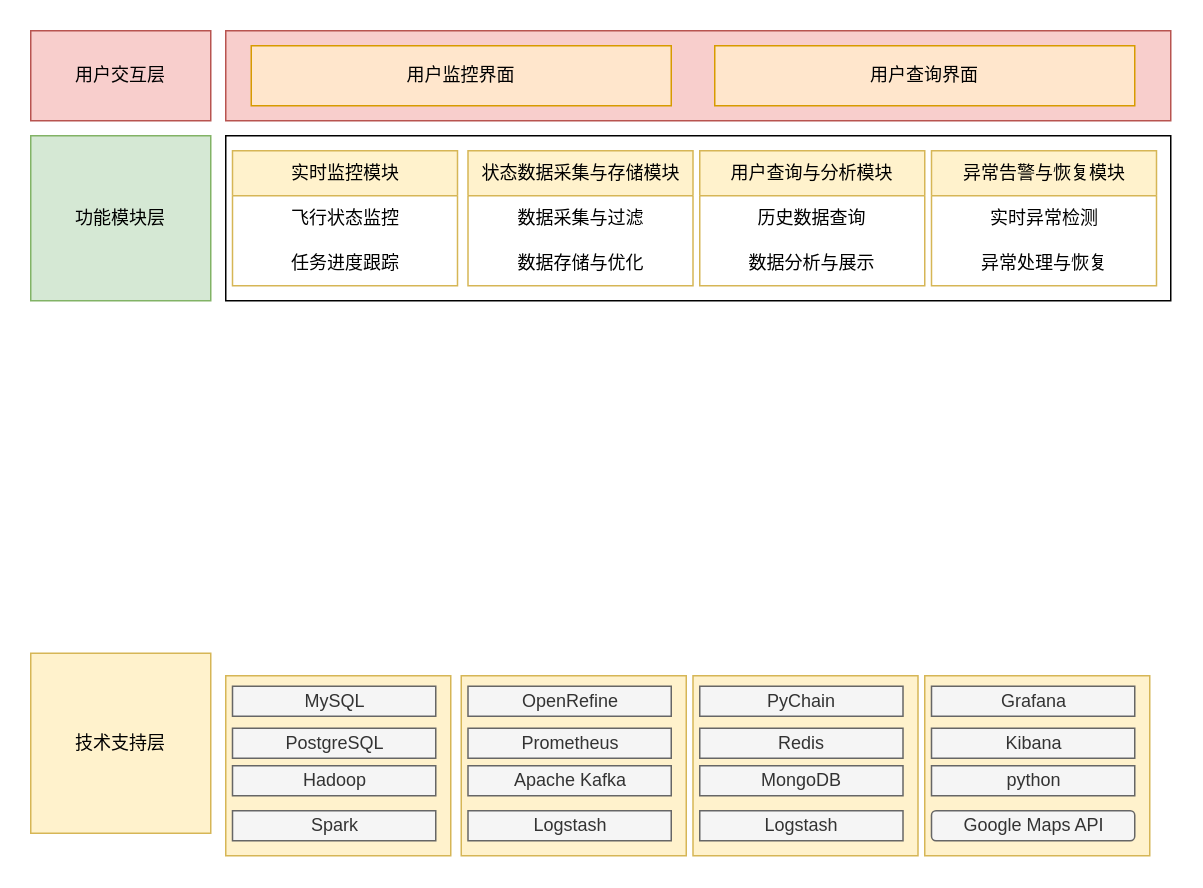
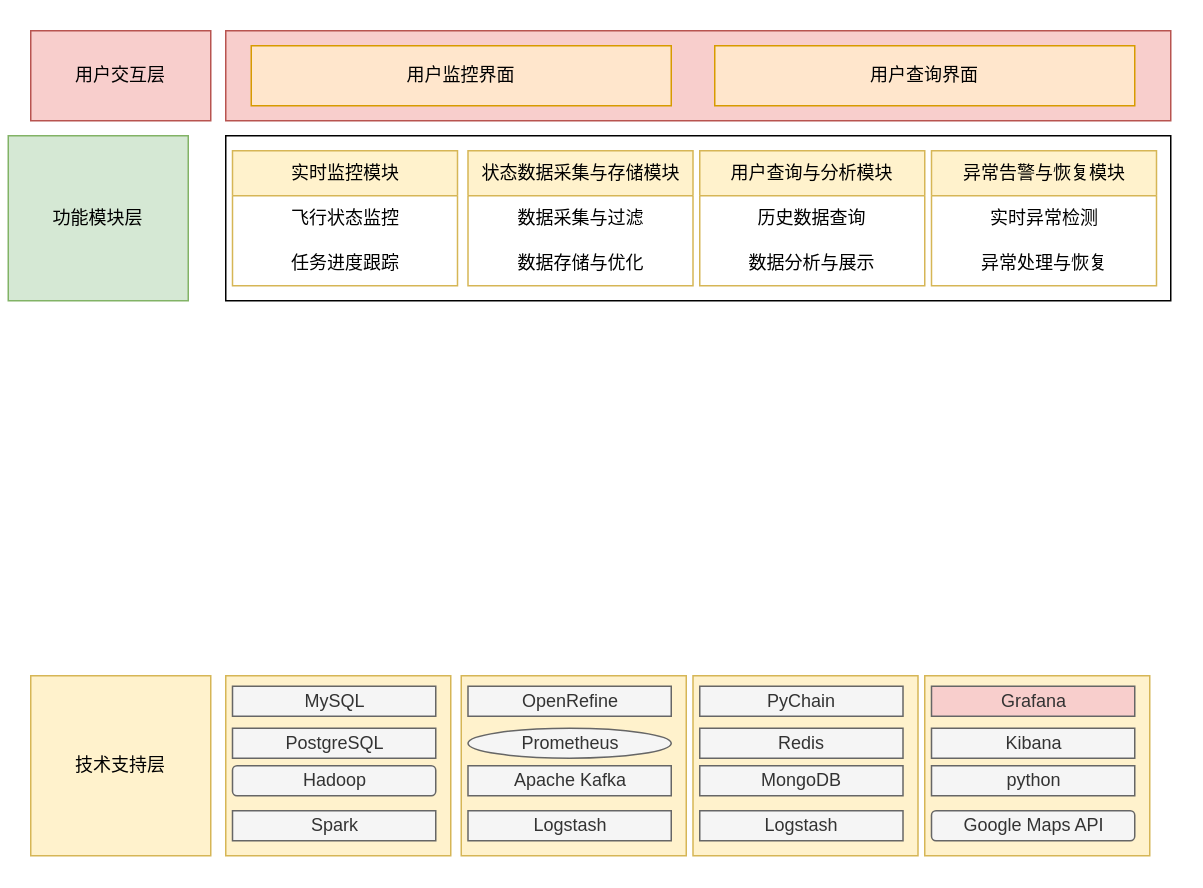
node "功能模块层": moved (121, 218) -> (98, 218)
node "Grafana": fillcolor #f5f5f5 -> #f8cecc
node "技术支持层": moved (121, 743) -> (121, 766)
node "Prometheus": shape rectangle -> ellipse
node "Hadoop": shape rectangle -> rounded rectangle
